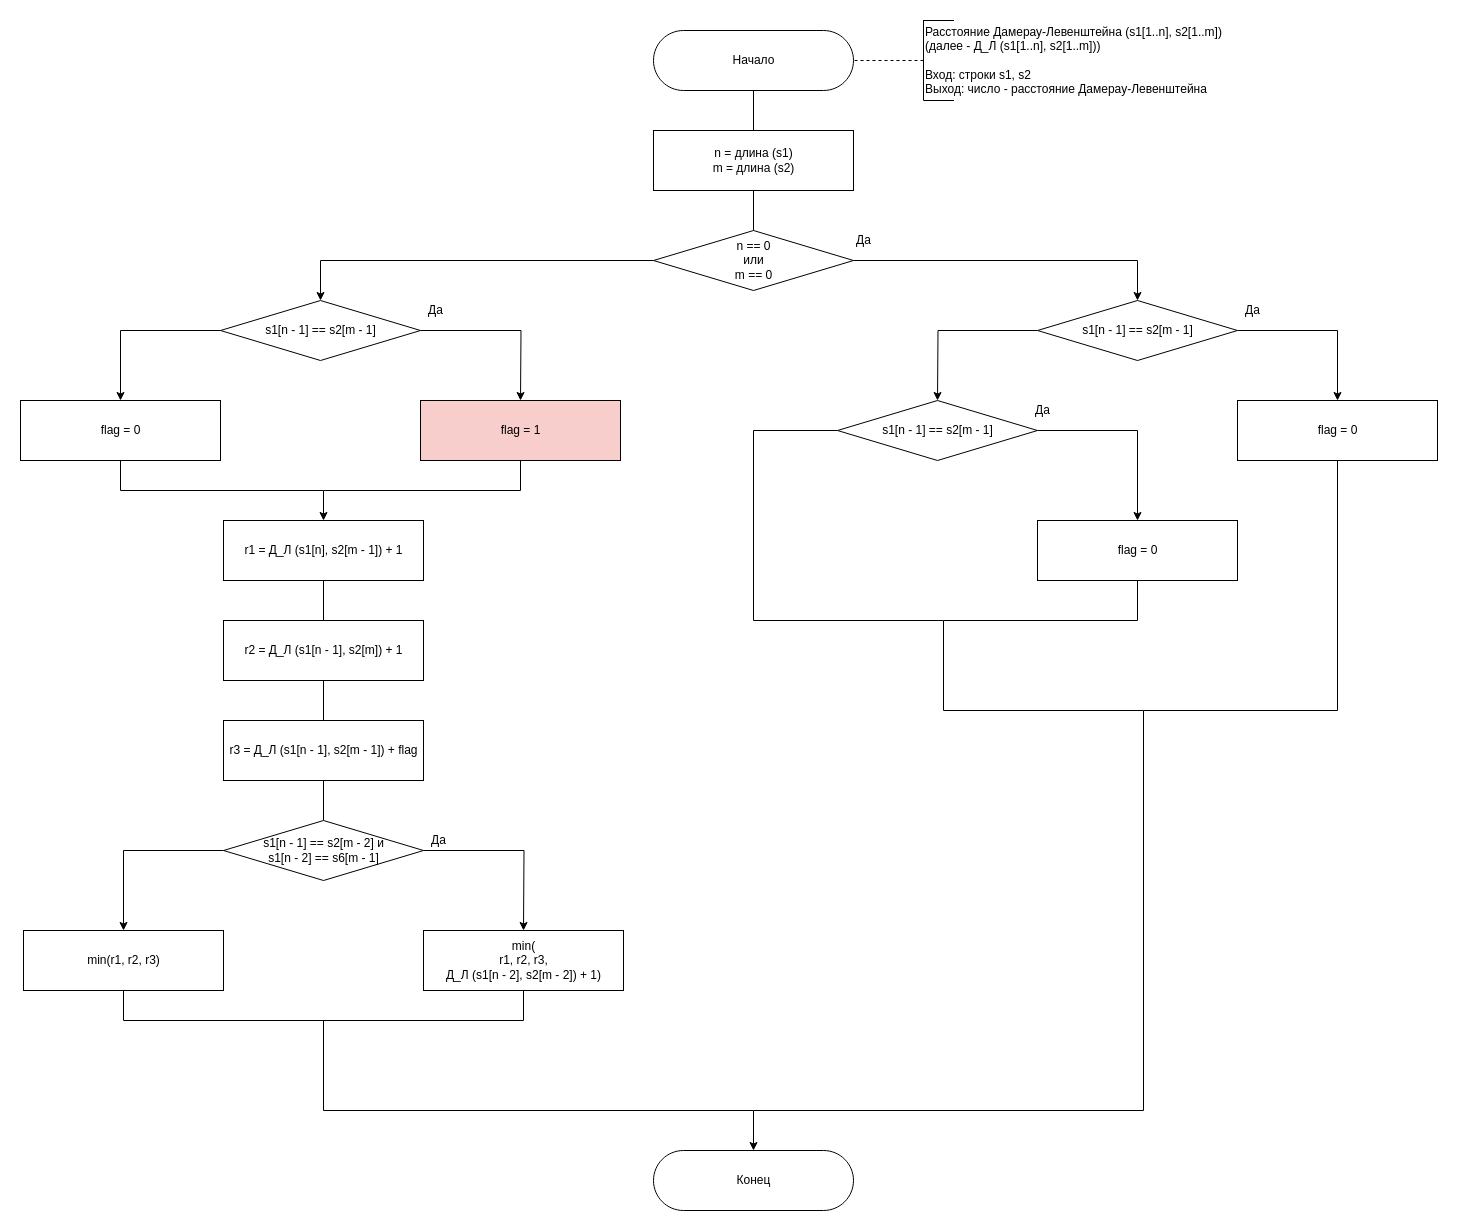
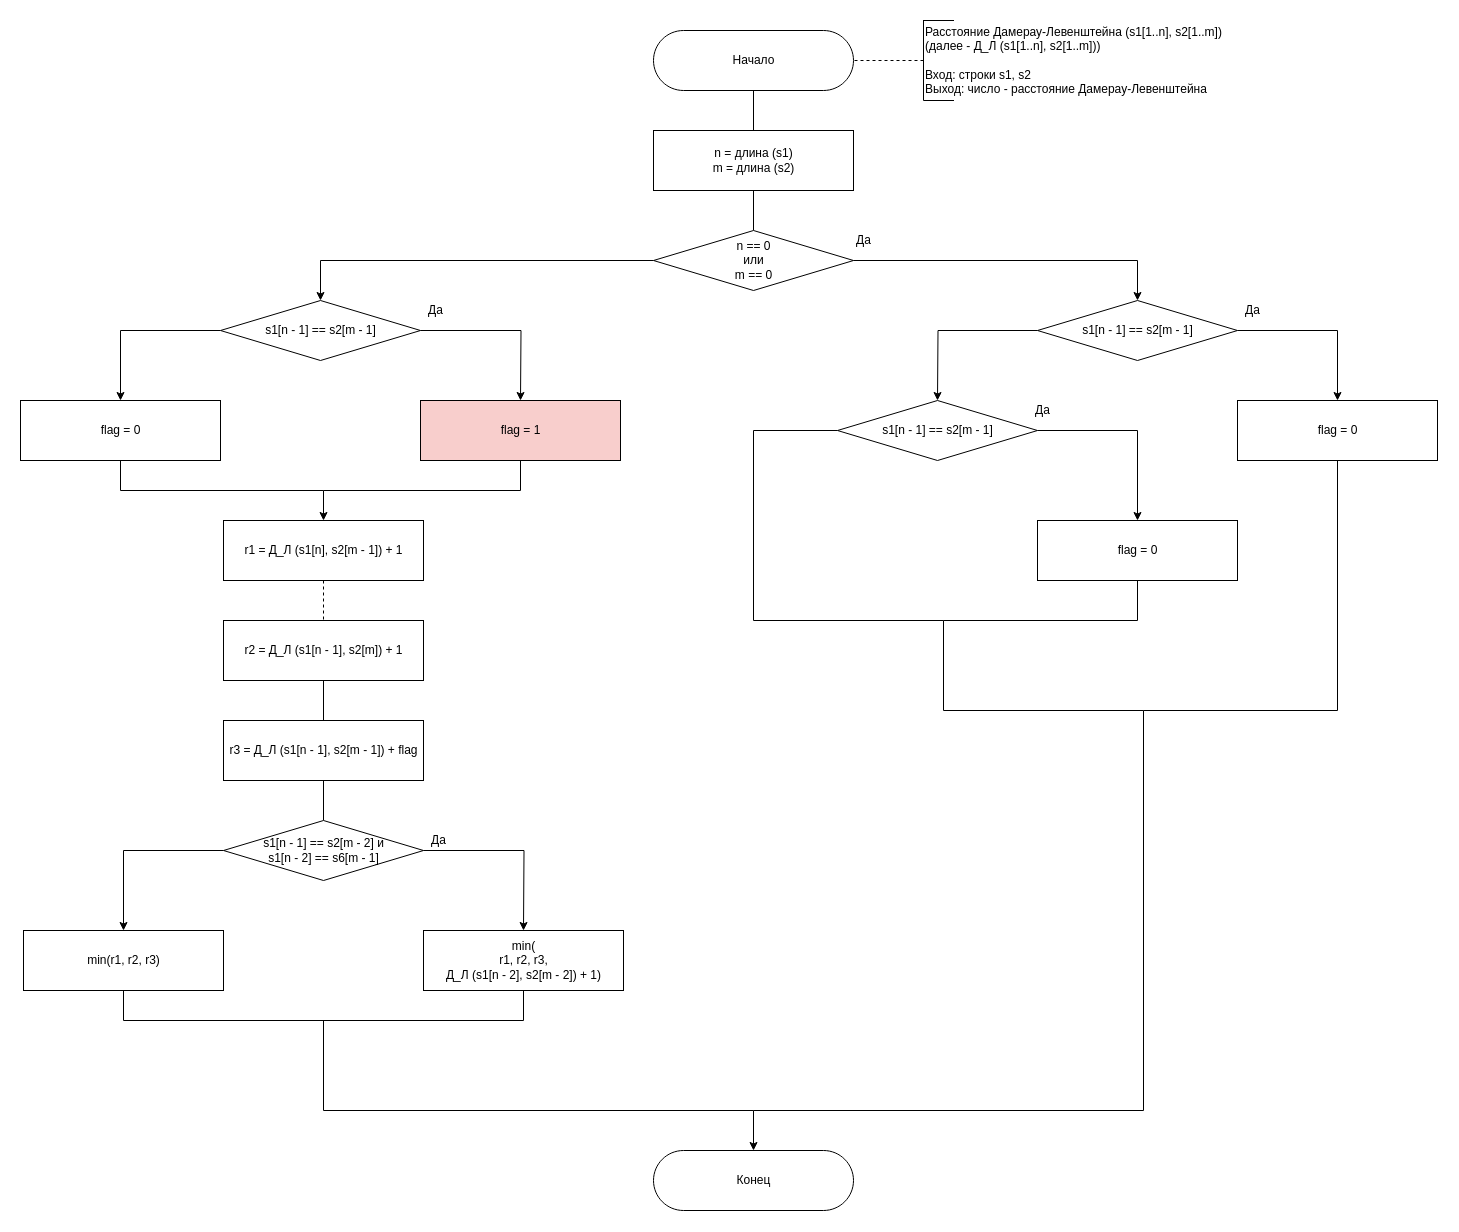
edge "r1 = Д_Л (s1[n], s2[m - 1]) + 1" -- "r2 = Д_Л (s1[n - 1], s2[m]) + 1": style solid -> dashed
